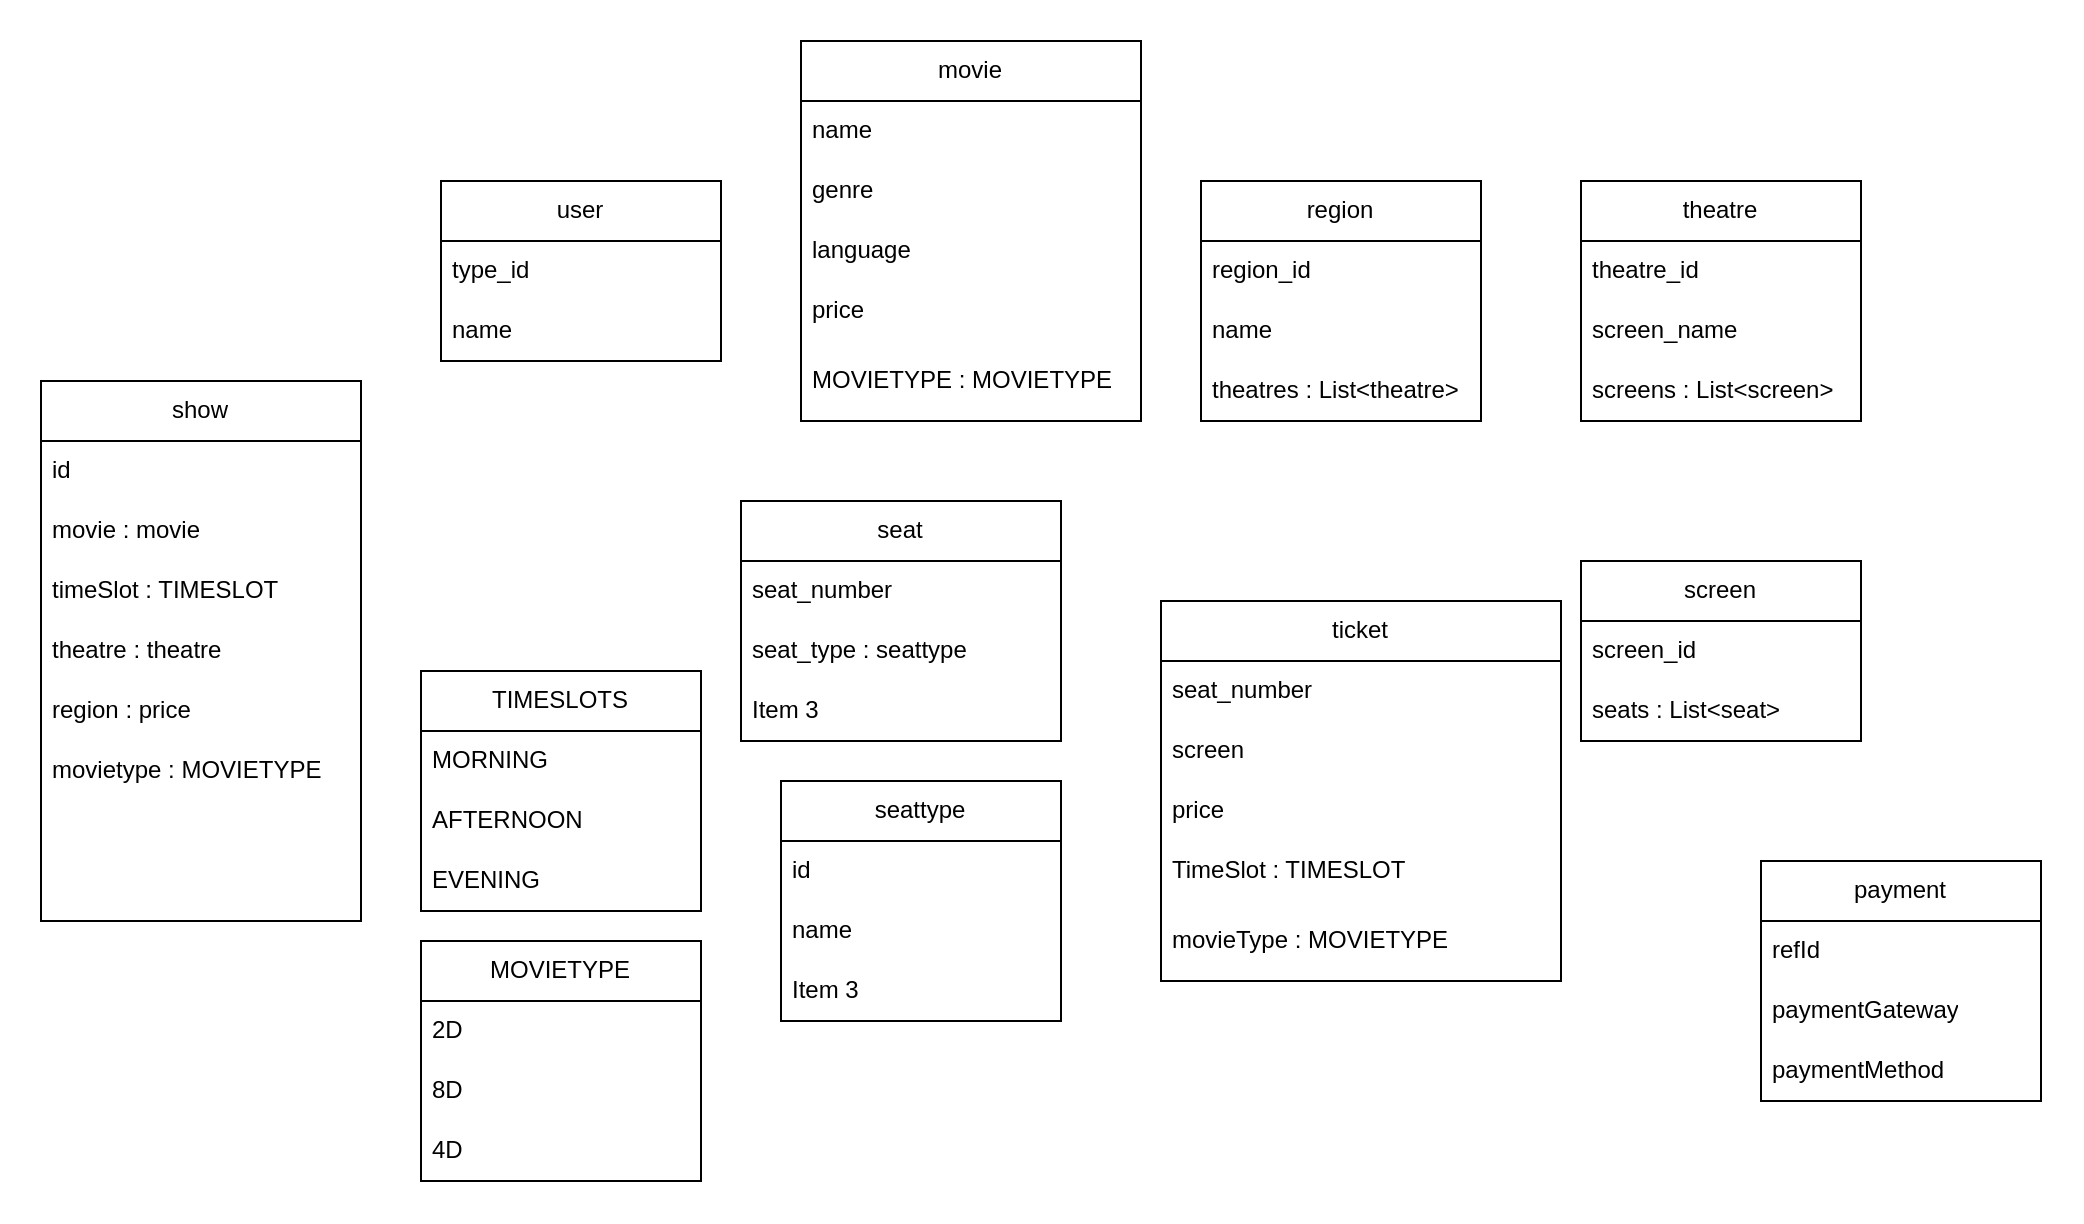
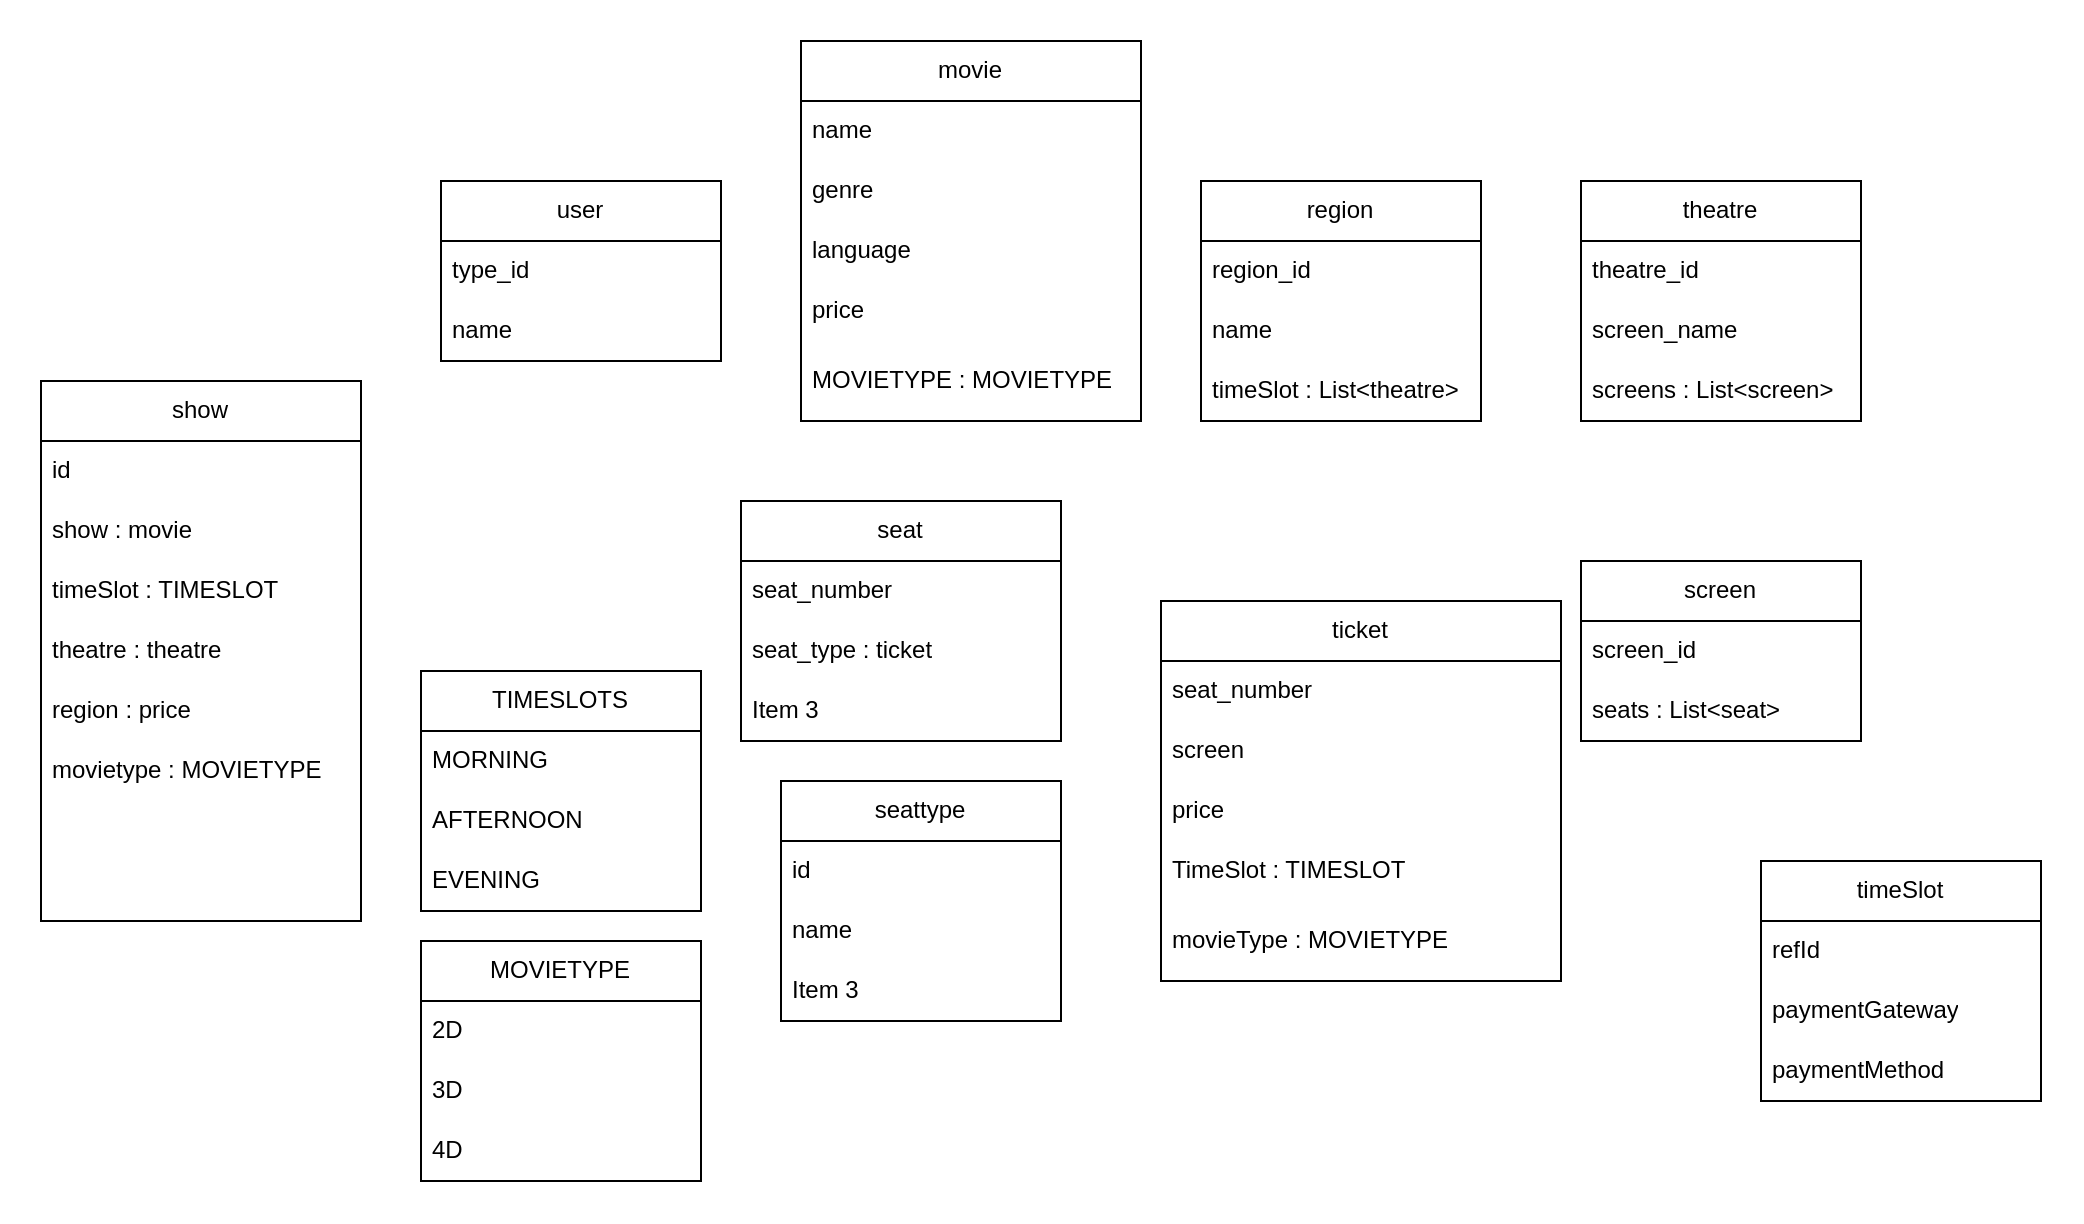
node "theatres : List<theatre>": label "theatres : List<theatre>" -> "timeSlot : List<theatre>"
node "movie : movie": label "movie : movie" -> "show : movie"
node "seat_type : seattype": label "seat_type : seattype" -> "seat_type : ticket"
node "payment": label "payment" -> "timeSlot"
node "8D": label "8D" -> "3D"
